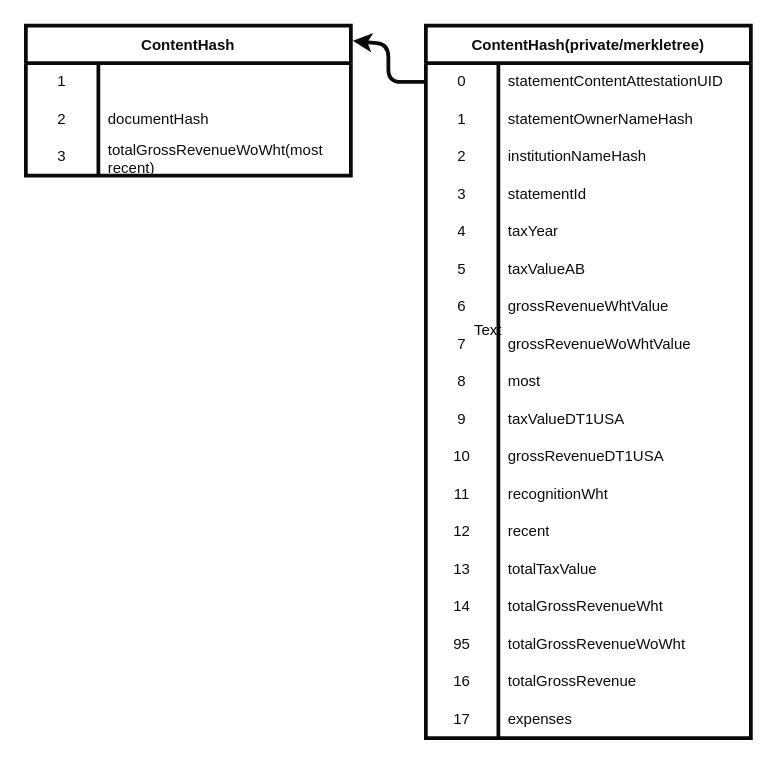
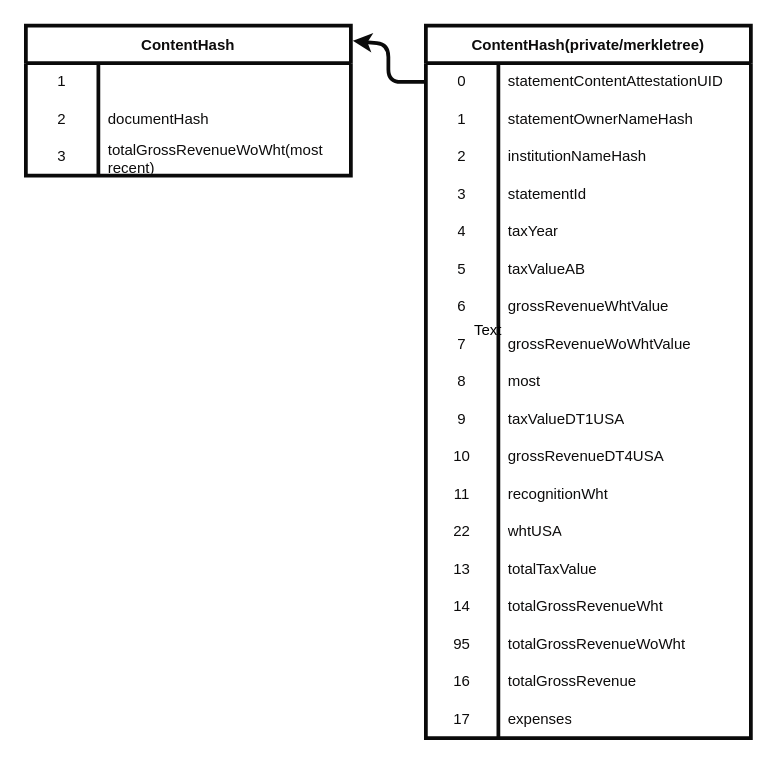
node "grossRevenueDT1USA": label "grossRevenueDT1USA" -> "grossRevenueDT4USA"
node "12": label "12" -> "22"
node "recent": label "recent" -> "whtUSA"
